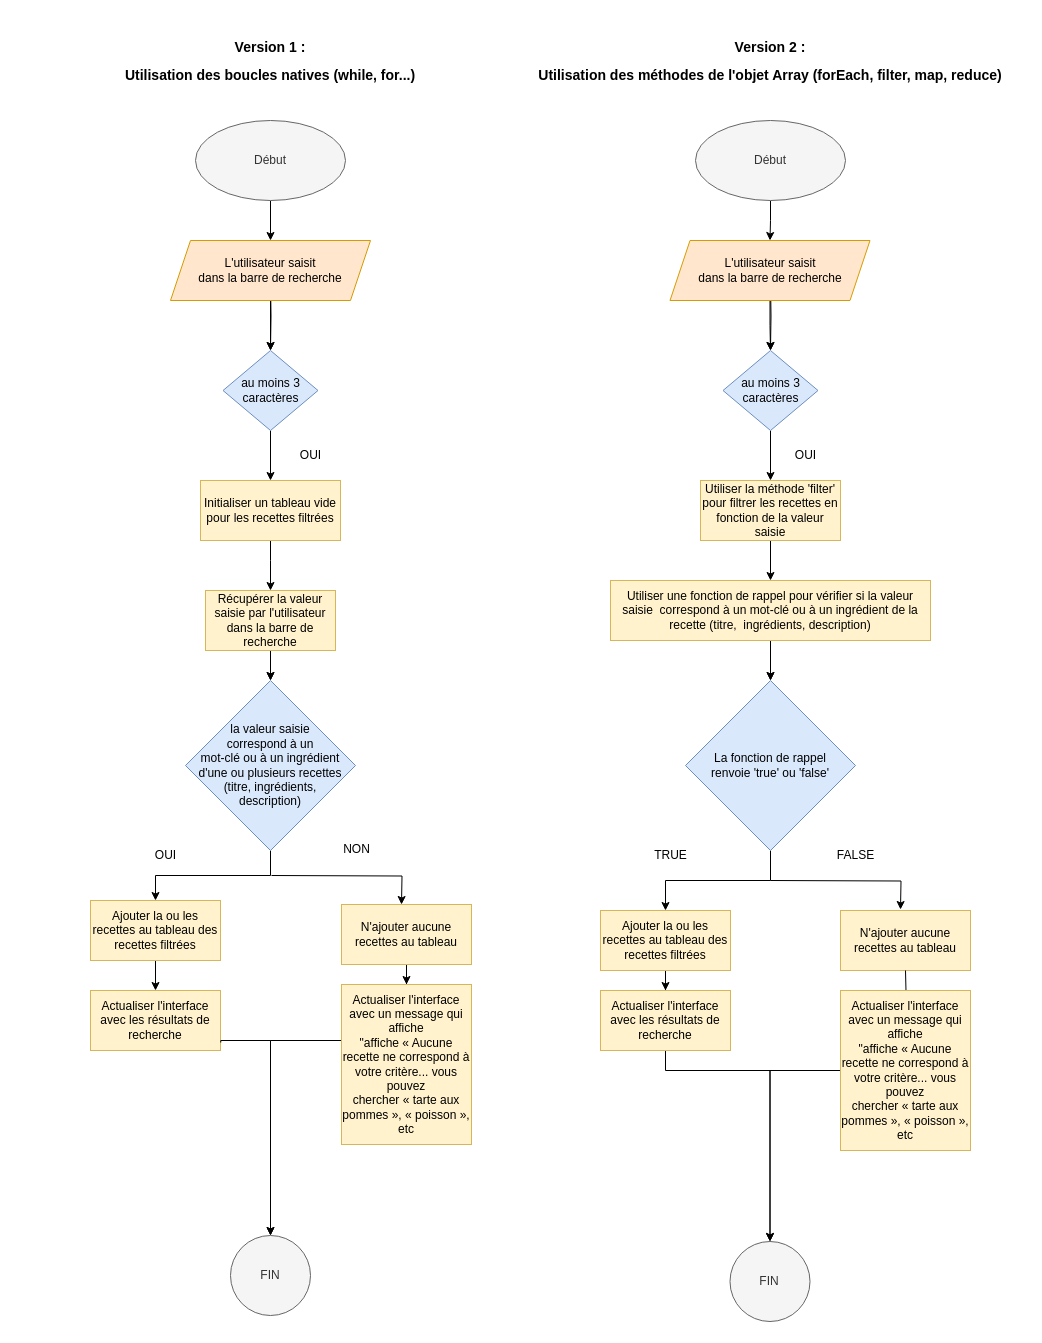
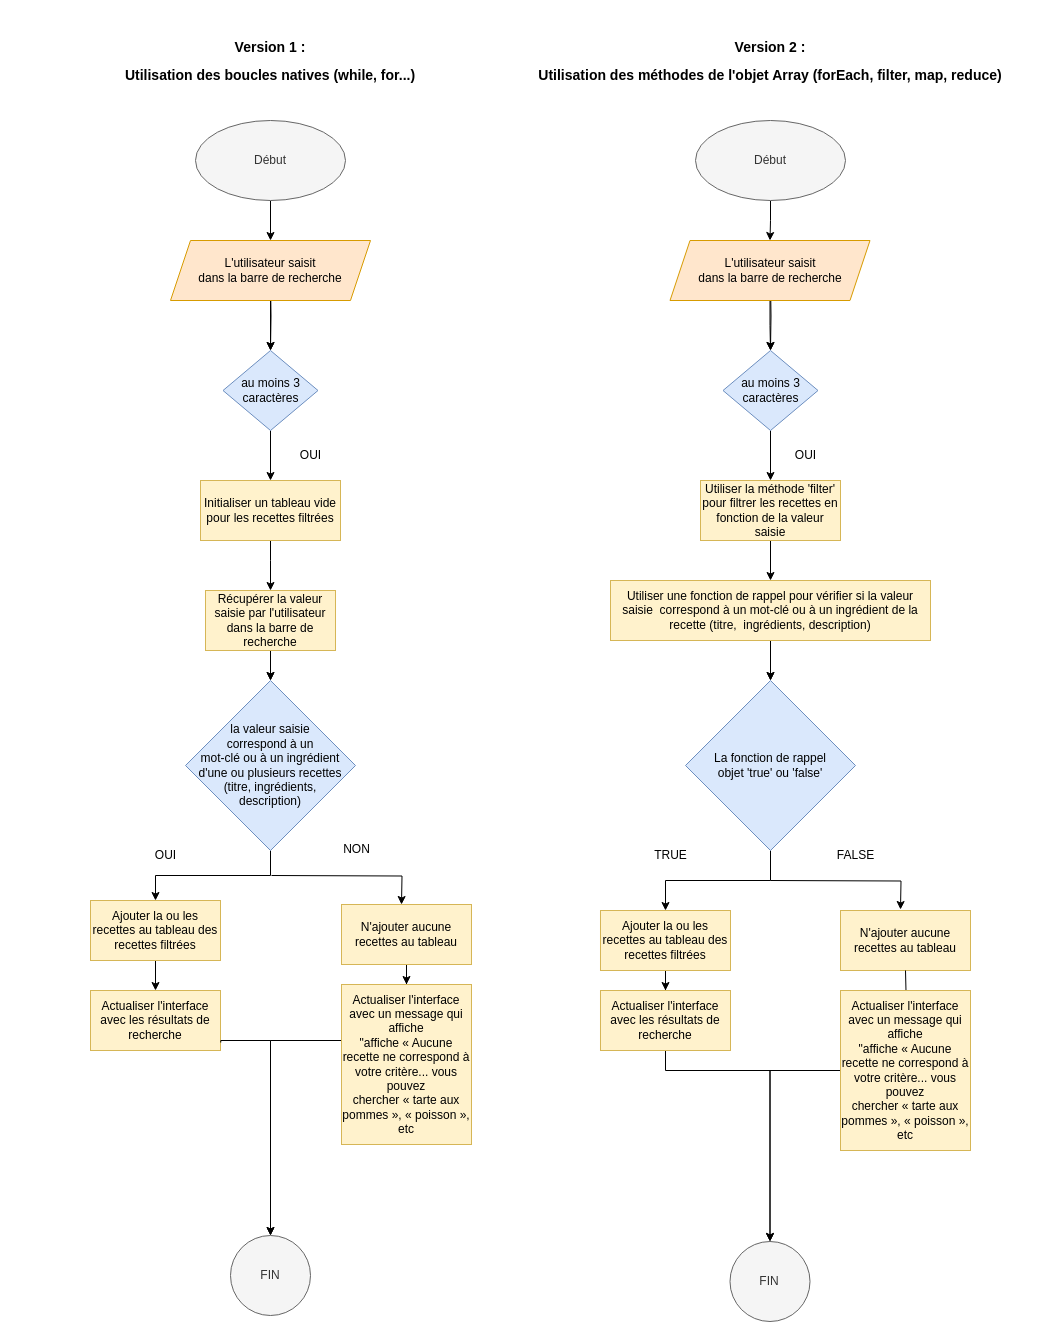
node "La fonction de rappel renvoie 'true' ou 'false'": label "La fonction de rappel renvoie 'true' ou 'false'" -> "La fonction de rappel objet 'true' ou 'false'"
